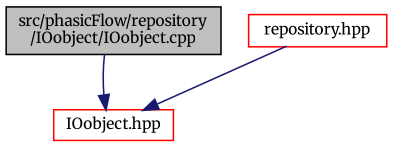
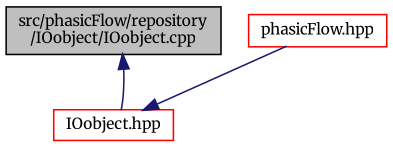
node "repository.hpp": label "repository.hpp" -> "phasicFlow.hpp"
edge "src/phasicFlow/repository /IOobject/IOobject.cpp" -> "IOobject.hpp": reversed
